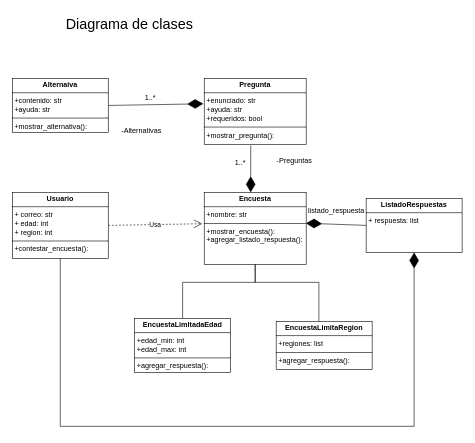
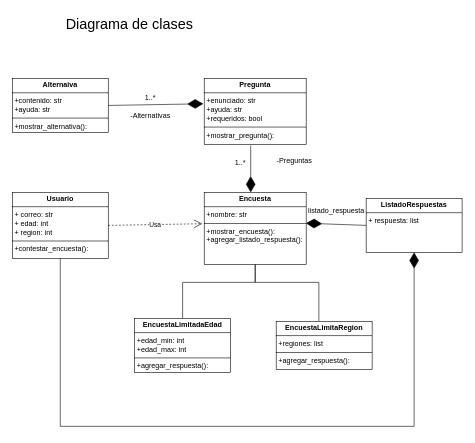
node "-Alternativas": moved (141, 131) -> (150, 116)
